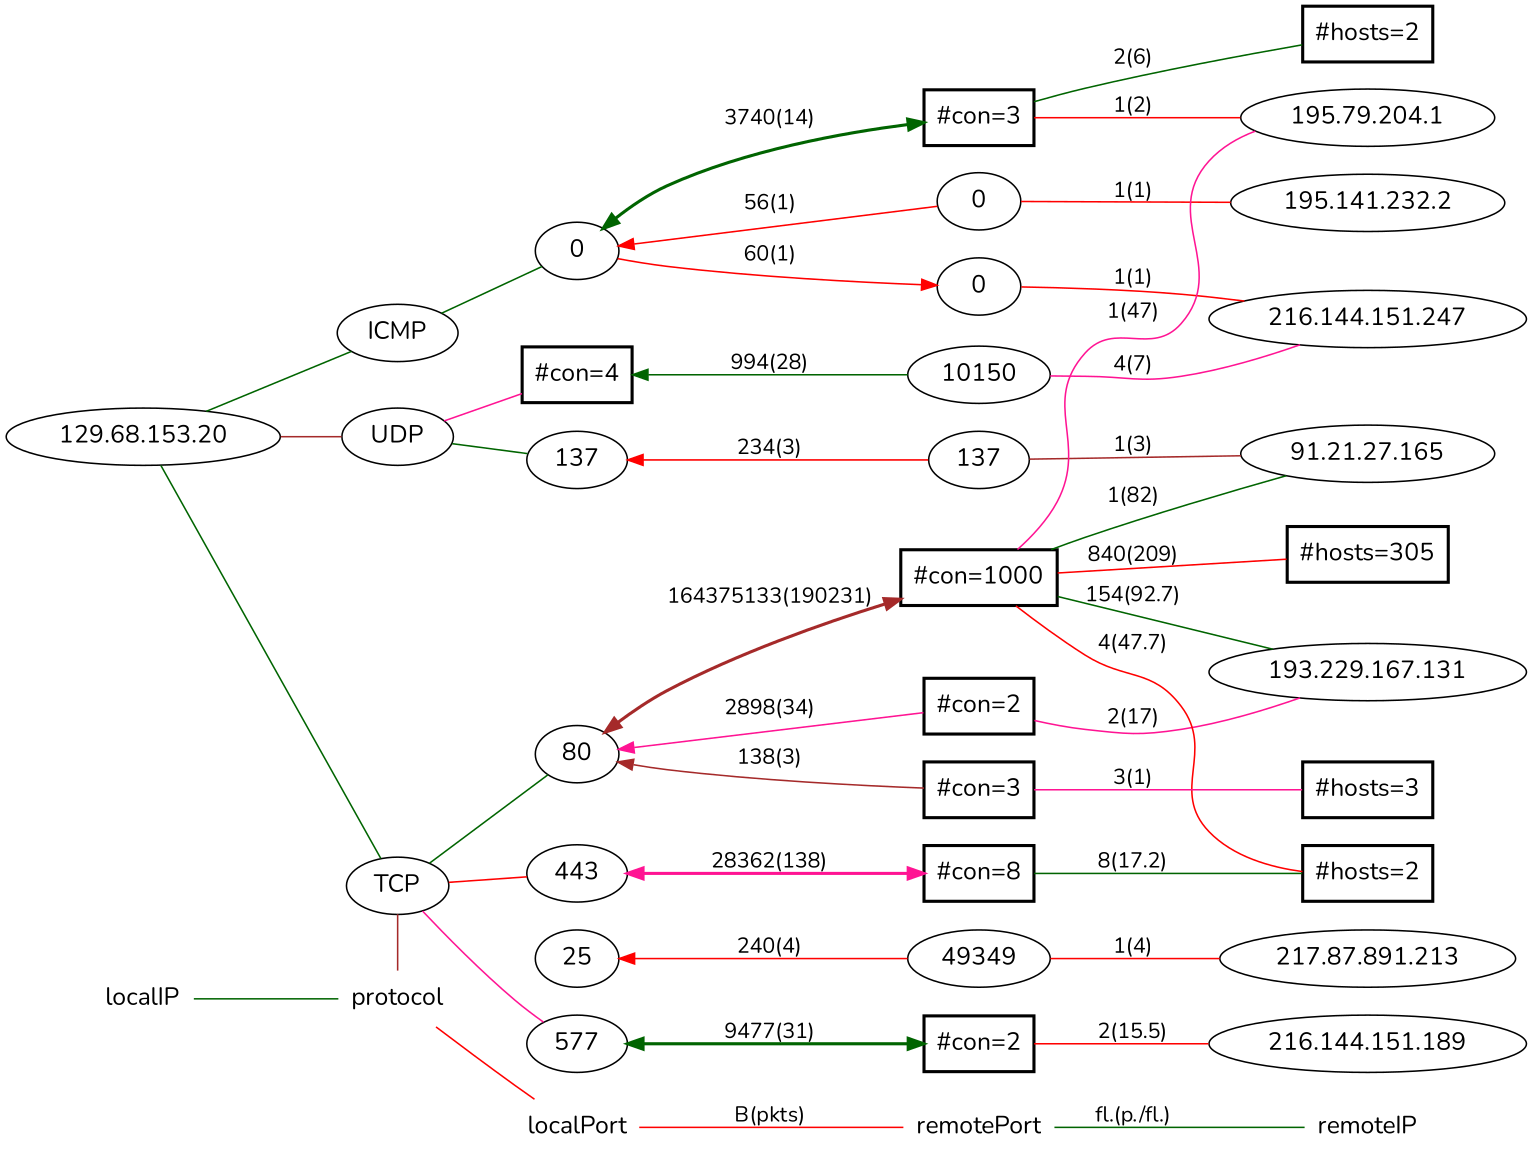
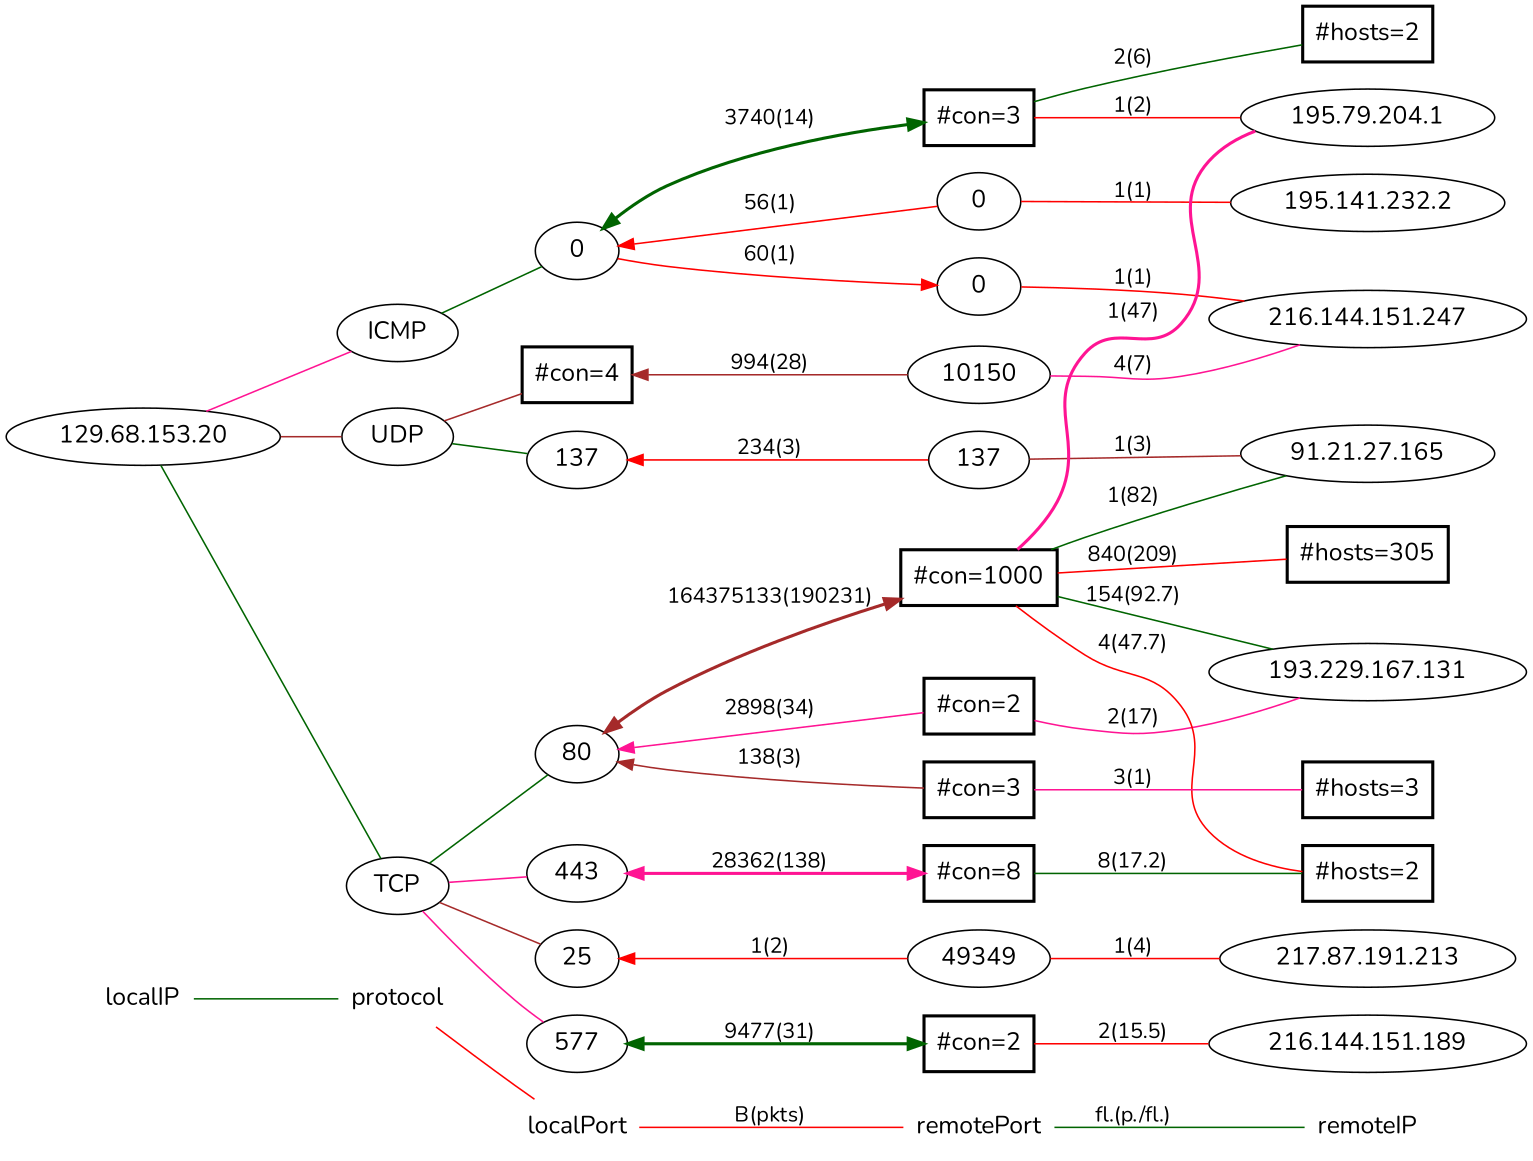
edge "195.79.204.1" -- "#con=1000": style solid -> bold
edge "#con=4" -- "10150": color darkgreen -> brown
edge "ICMP" -- "129.68.153.20": color darkgreen -> deeppink
edge "#con=4" -- "UDP": color deeppink -> brown
edge "443" -- "TCP": color red -> deeppink
edge "TCP" -- "protocol": now "TCP" -- "25"
edge "25" -- "49349": label "240(4)" -> "1(2)"
node "217.87.891.213": label "217.87.891.213" -> "217.87.191.213"
